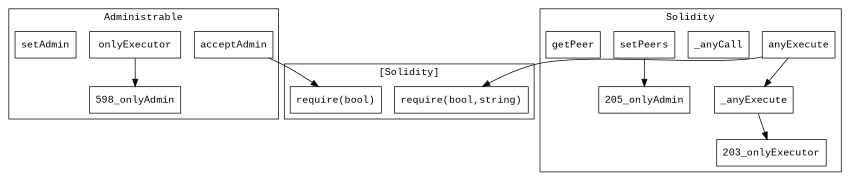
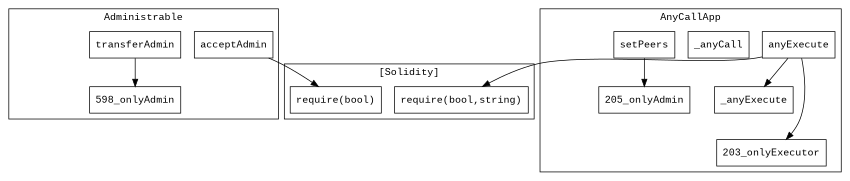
cluster "Solidity": label "Solidity" -> "AnyCallApp"
node "setAdmin": removed
node "onlyExecutor": label "onlyExecutor" -> "transferAdmin"
node "getPeer": removed
edge "_anyExecute" -> "203_onlyExecutor": now "anyExecute" -> "203_onlyExecutor"
